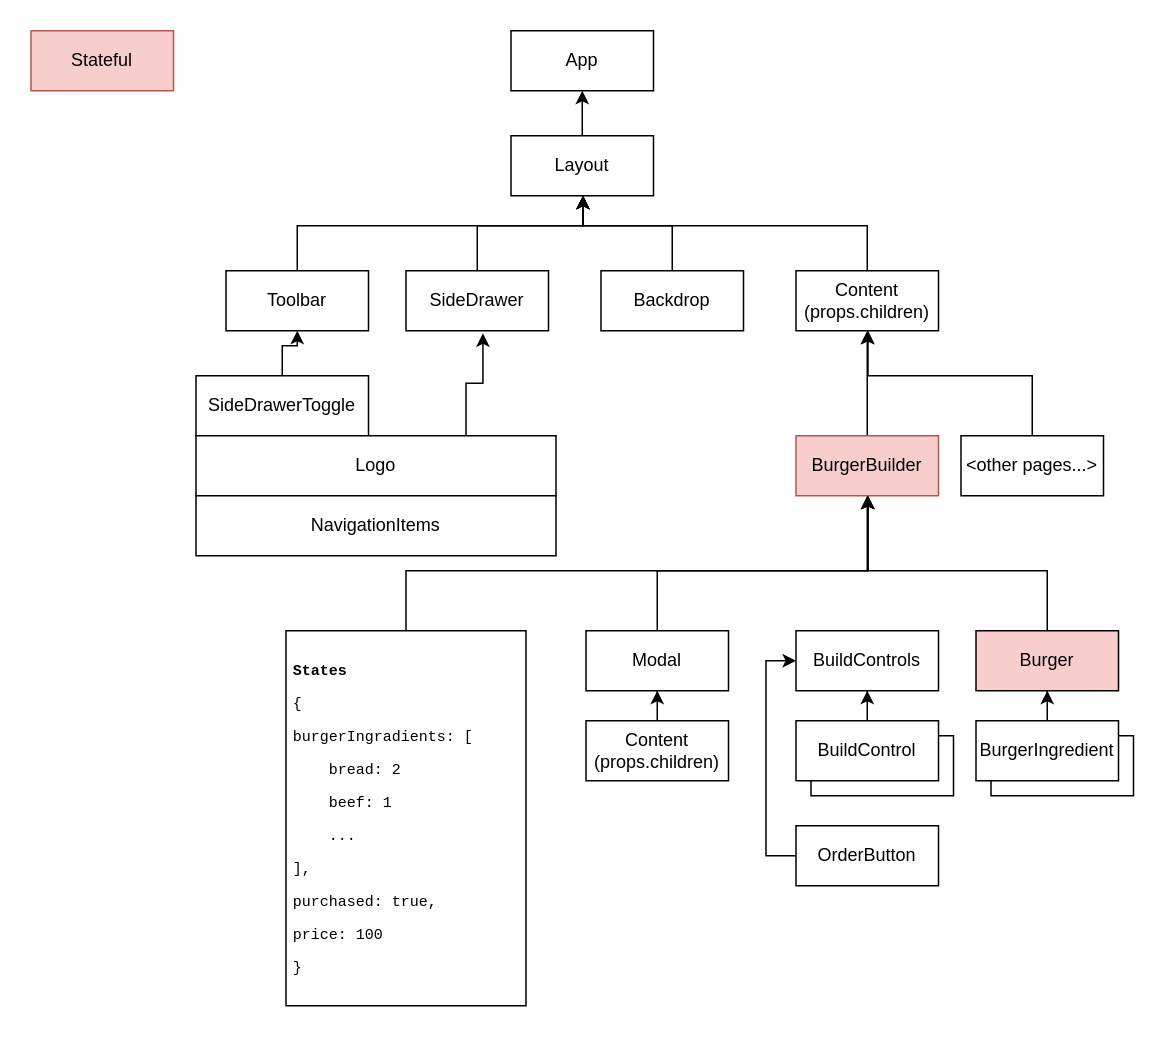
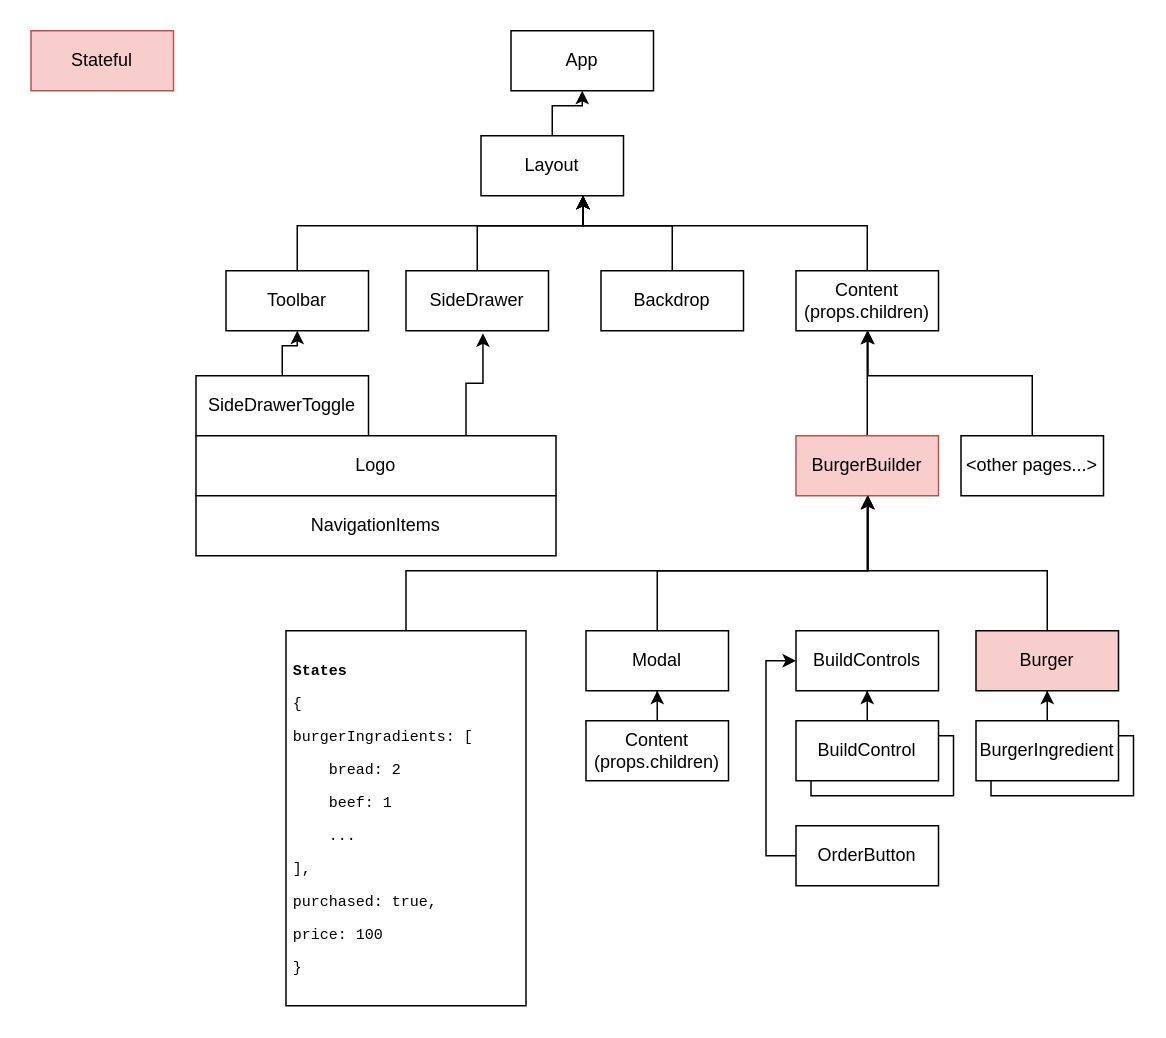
node "Layout": moved (582, 166) -> (552, 166)
